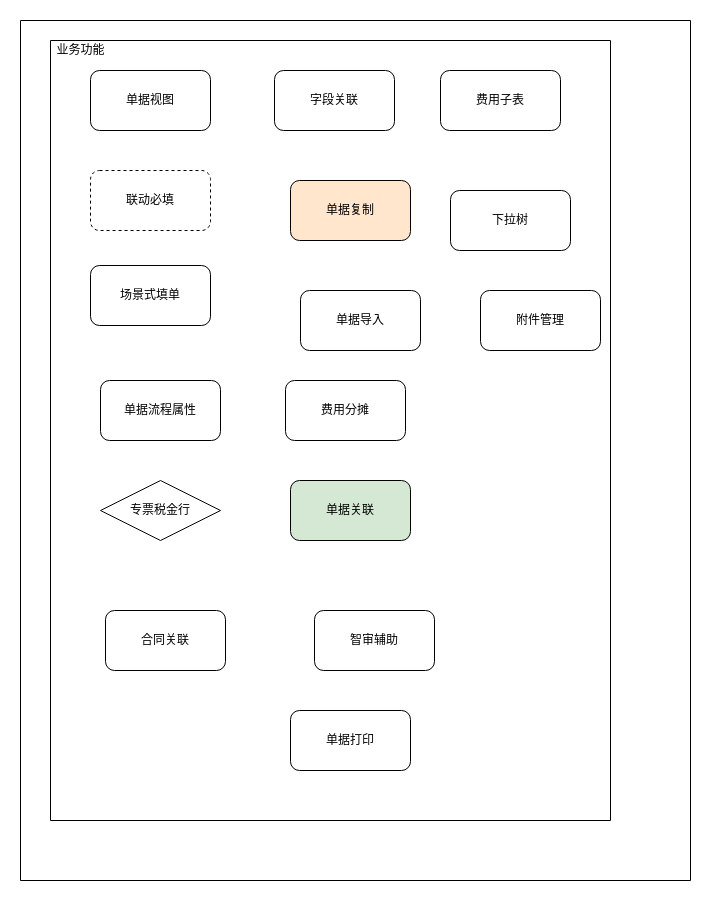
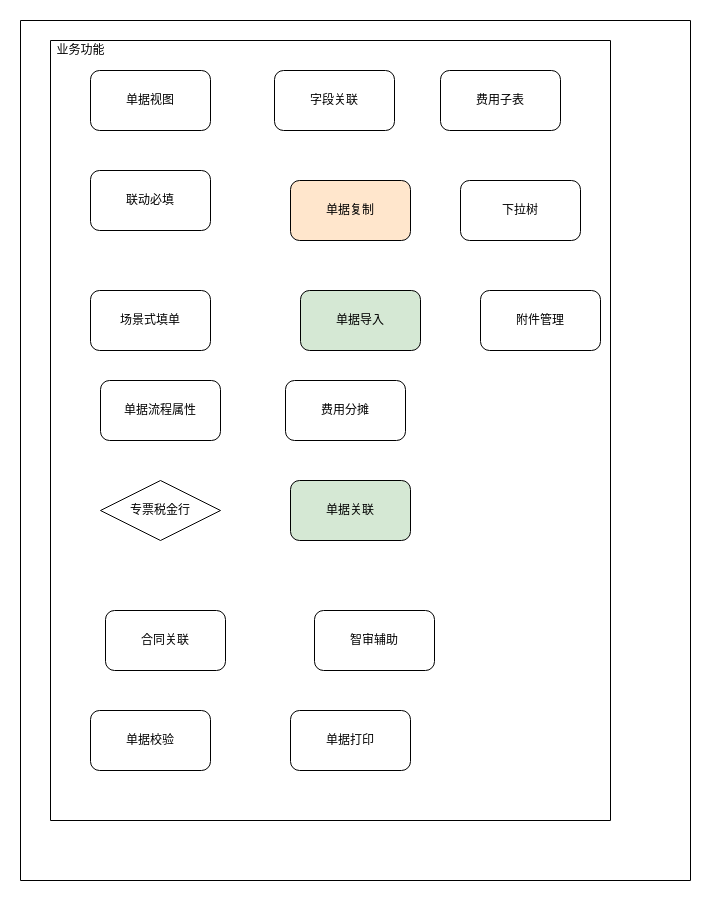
node "联动必填": style dashed -> solid
node "下拉树": moved (511, 221) -> (521, 211)
node "场景式填单": moved (151, 296) -> (151, 321)
node "单据导入": fillcolor #ffffff -> #d5e8d4
node "单据校验": added
